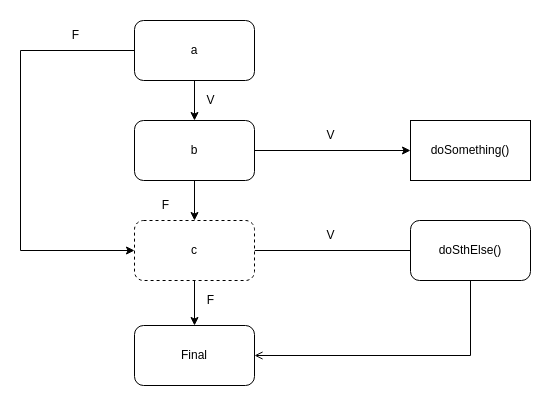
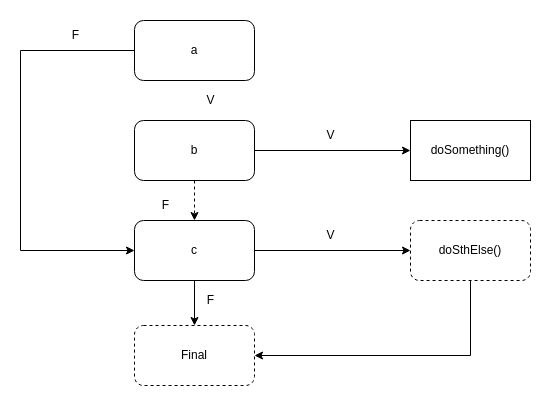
edge "a" -> "b": removed
edge "b" -> "c": style solid -> dashed
node "c": style dashed -> solid
edge "c" -- "doSthElse()": arrowhead none -> classic
node "doSthElse()": style solid -> dashed
node "Final": style solid -> dashed
edge "doSthElse()" -> "Final": arrowhead open -> classic
